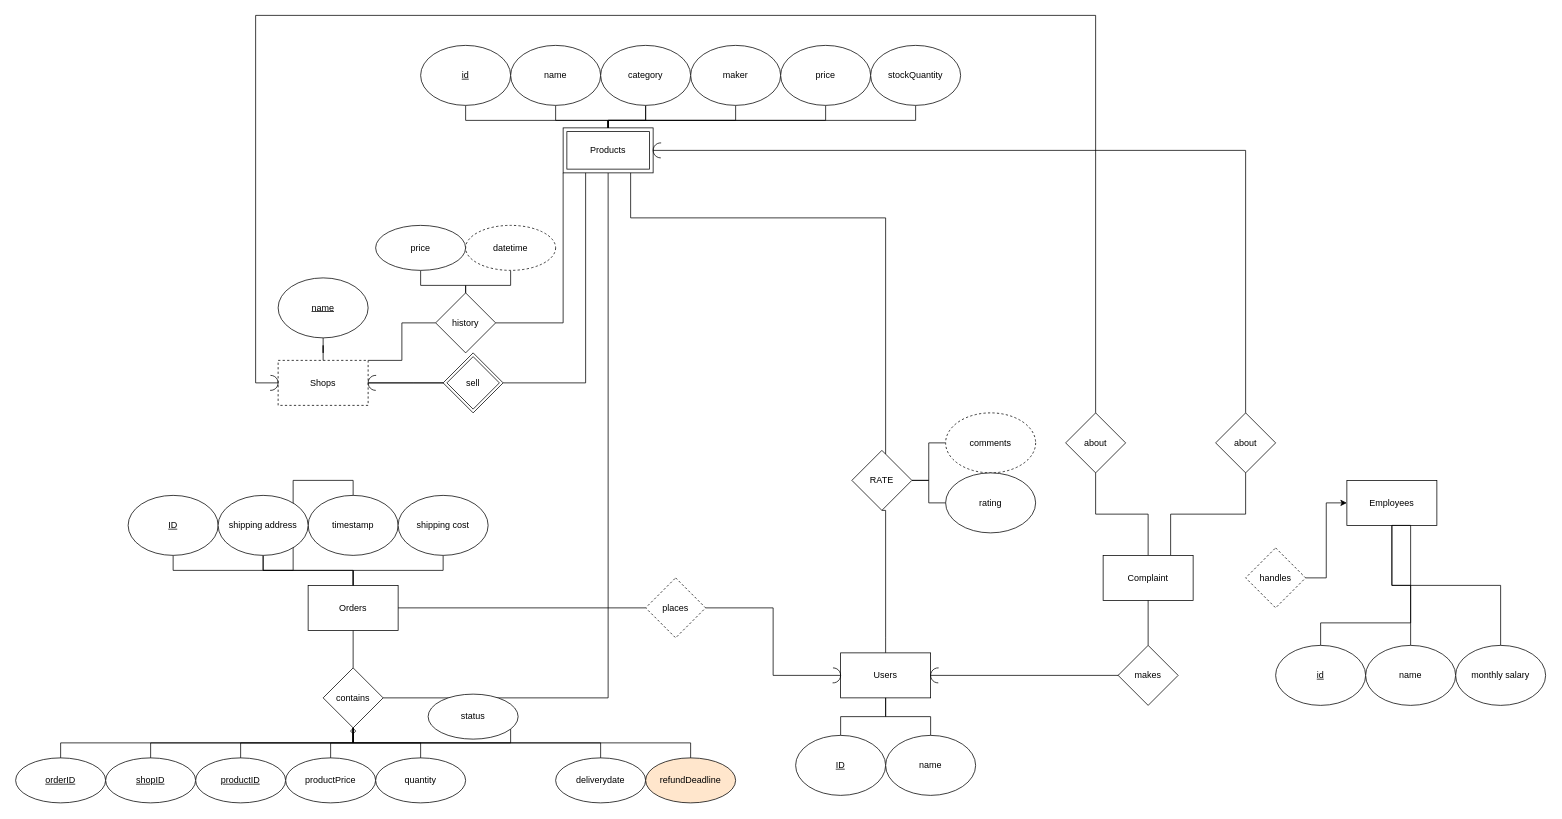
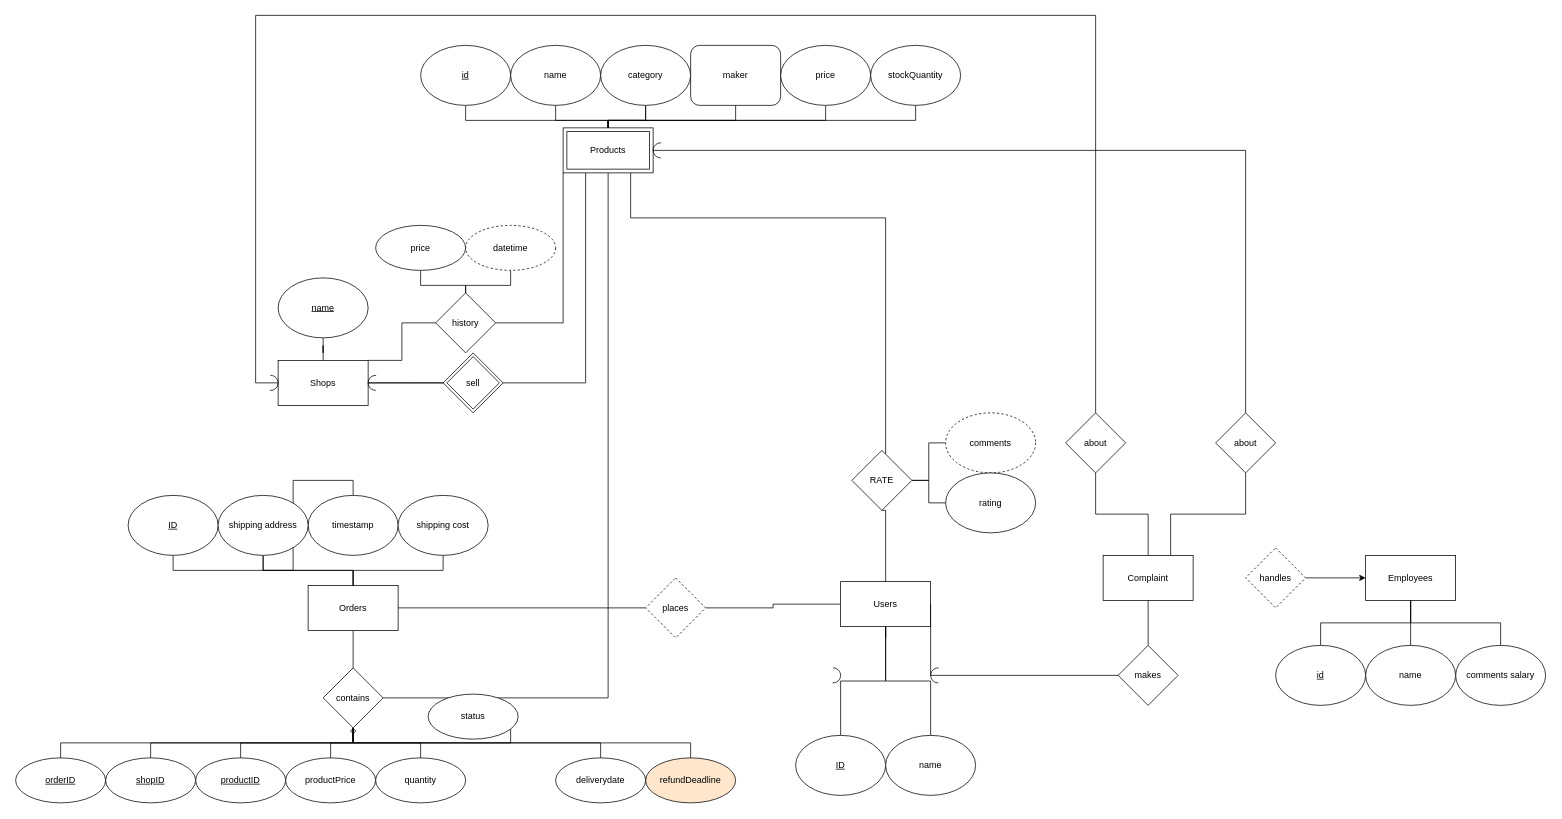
node "maker": shape ellipse -> rounded rectangle
node "Shops": style dashed -> solid
node "Employees": moved (1392, 503) -> (1410, 578)
node "Users": moved (885, 675) -> (885, 604)
node "monthly salary": label "monthly salary" -> "comments salary"
